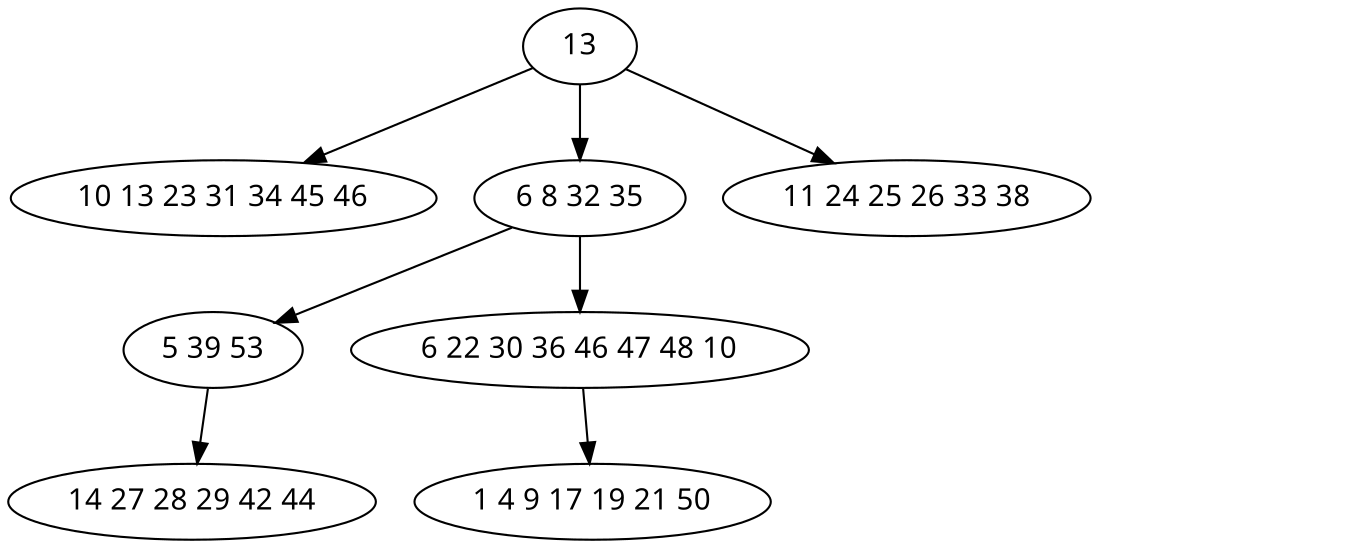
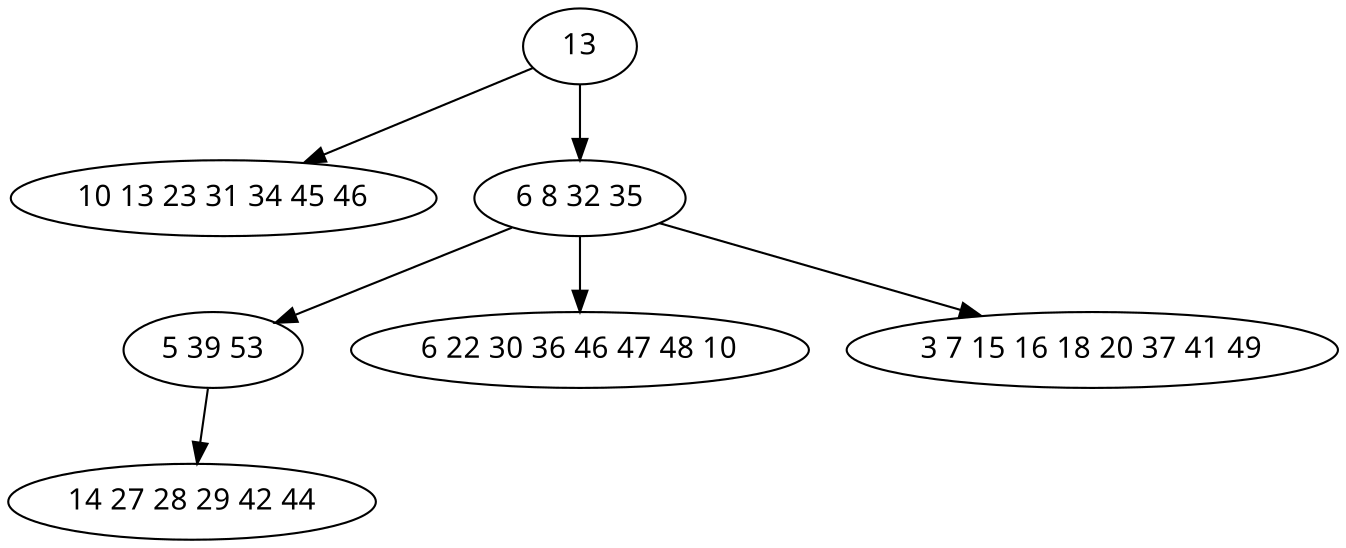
node "11 24 25 26 33 38": removed
node "3 7 15 16 18 20 37 41 49": added
node "1 4 9 17 19 21 50": removed
